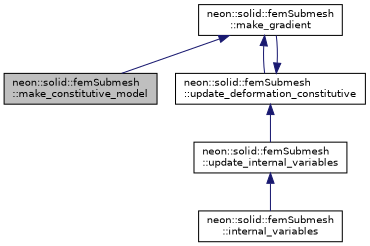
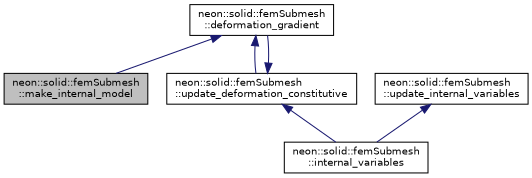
node "neon::solid::femSubmesh ::make_gradient": label "neon::solid::femSubmesh ::make_gradient" -> "neon::solid::femSubmesh ::deformation_gradient"
node "neon::solid::femSubmesh ::make_constitutive_model": label "neon::solid::femSubmesh ::make_constitutive_model" -> "neon::solid::femSubmesh ::make_internal_model"
edge "neon::solid::femSubmesh ::update_internal_variables" -> "neon::solid::femSubmesh ::update_deformation_constitutive": now "neon::solid::femSubmesh ::internal_variables" -> "neon::solid::femSubmesh ::update_deformation_constitutive"
